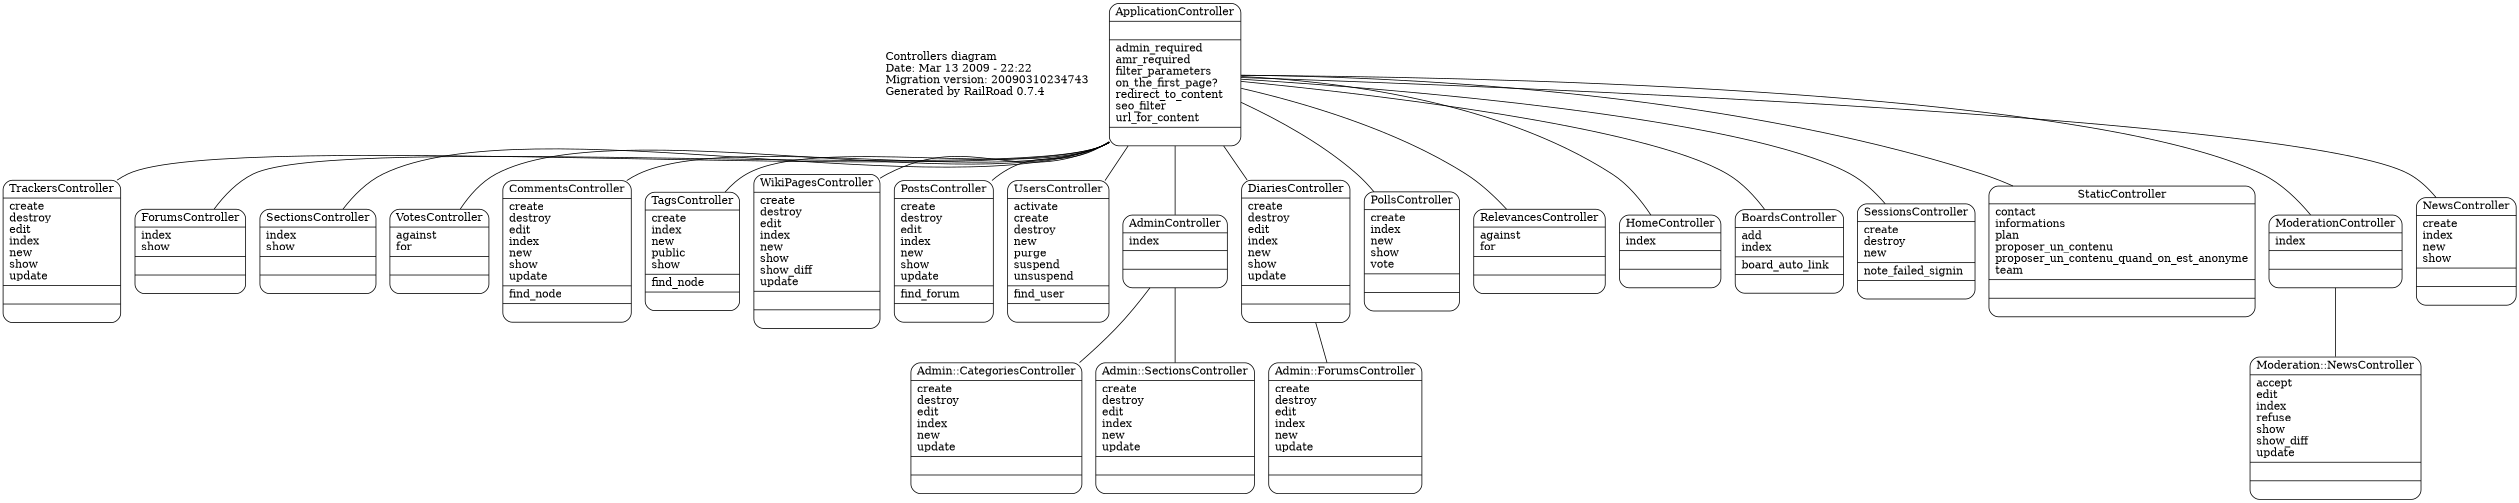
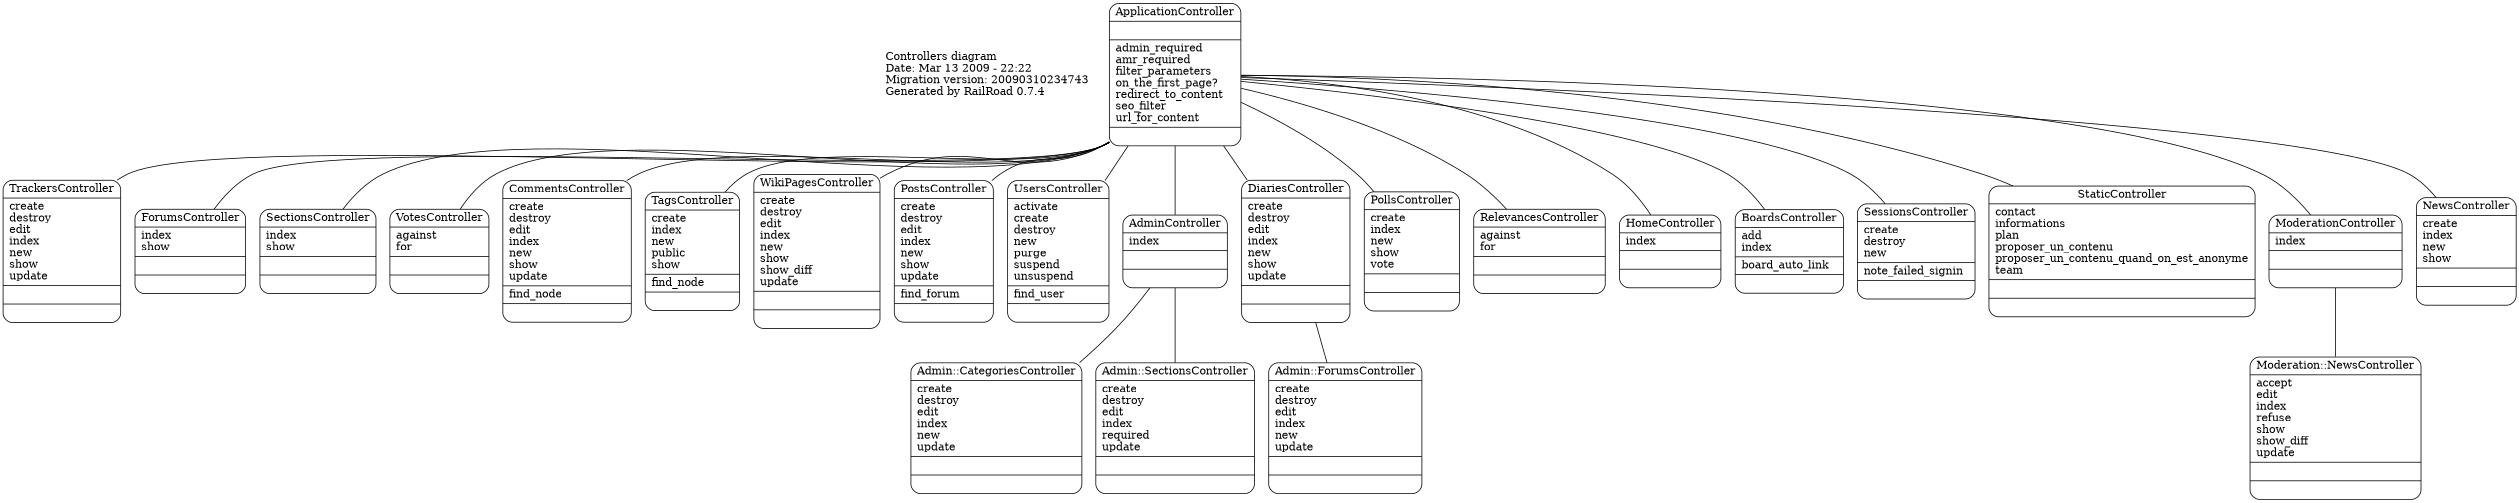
node "Admin::SectionsController": text "new" -> "required"
